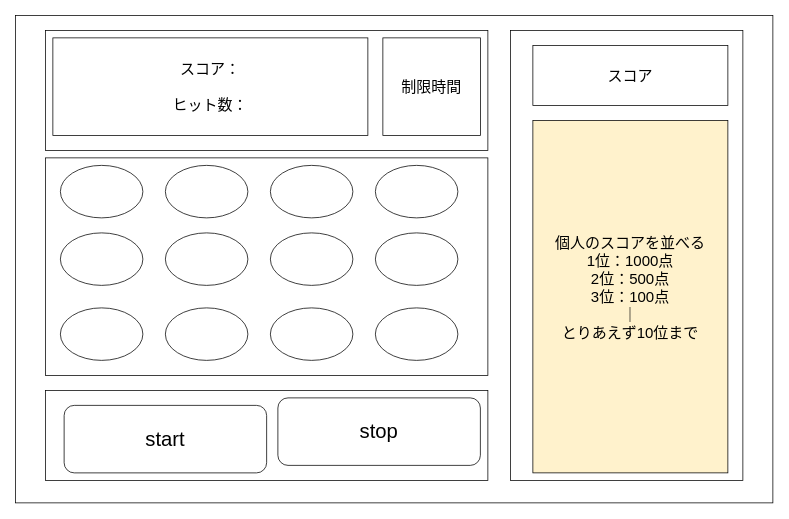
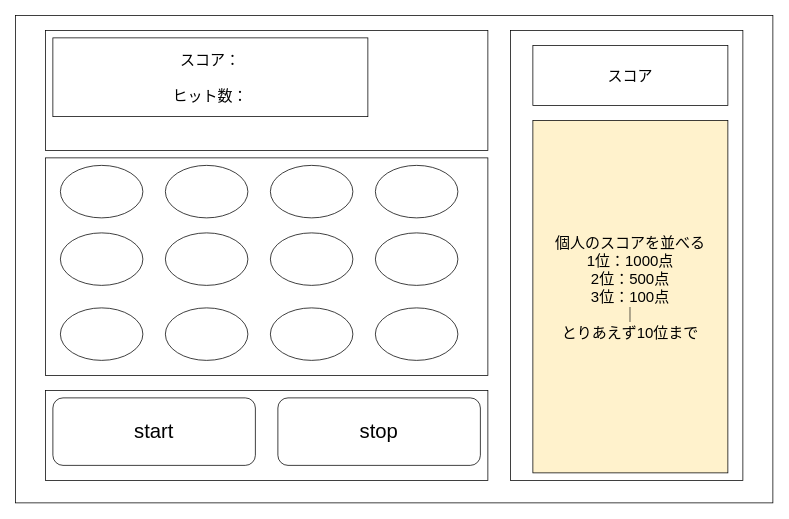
node "スコア： ヒット数：": size 315x98 -> 315x79
node "制限時間": removed
node "start": moved (165, 439) -> (154, 432)
